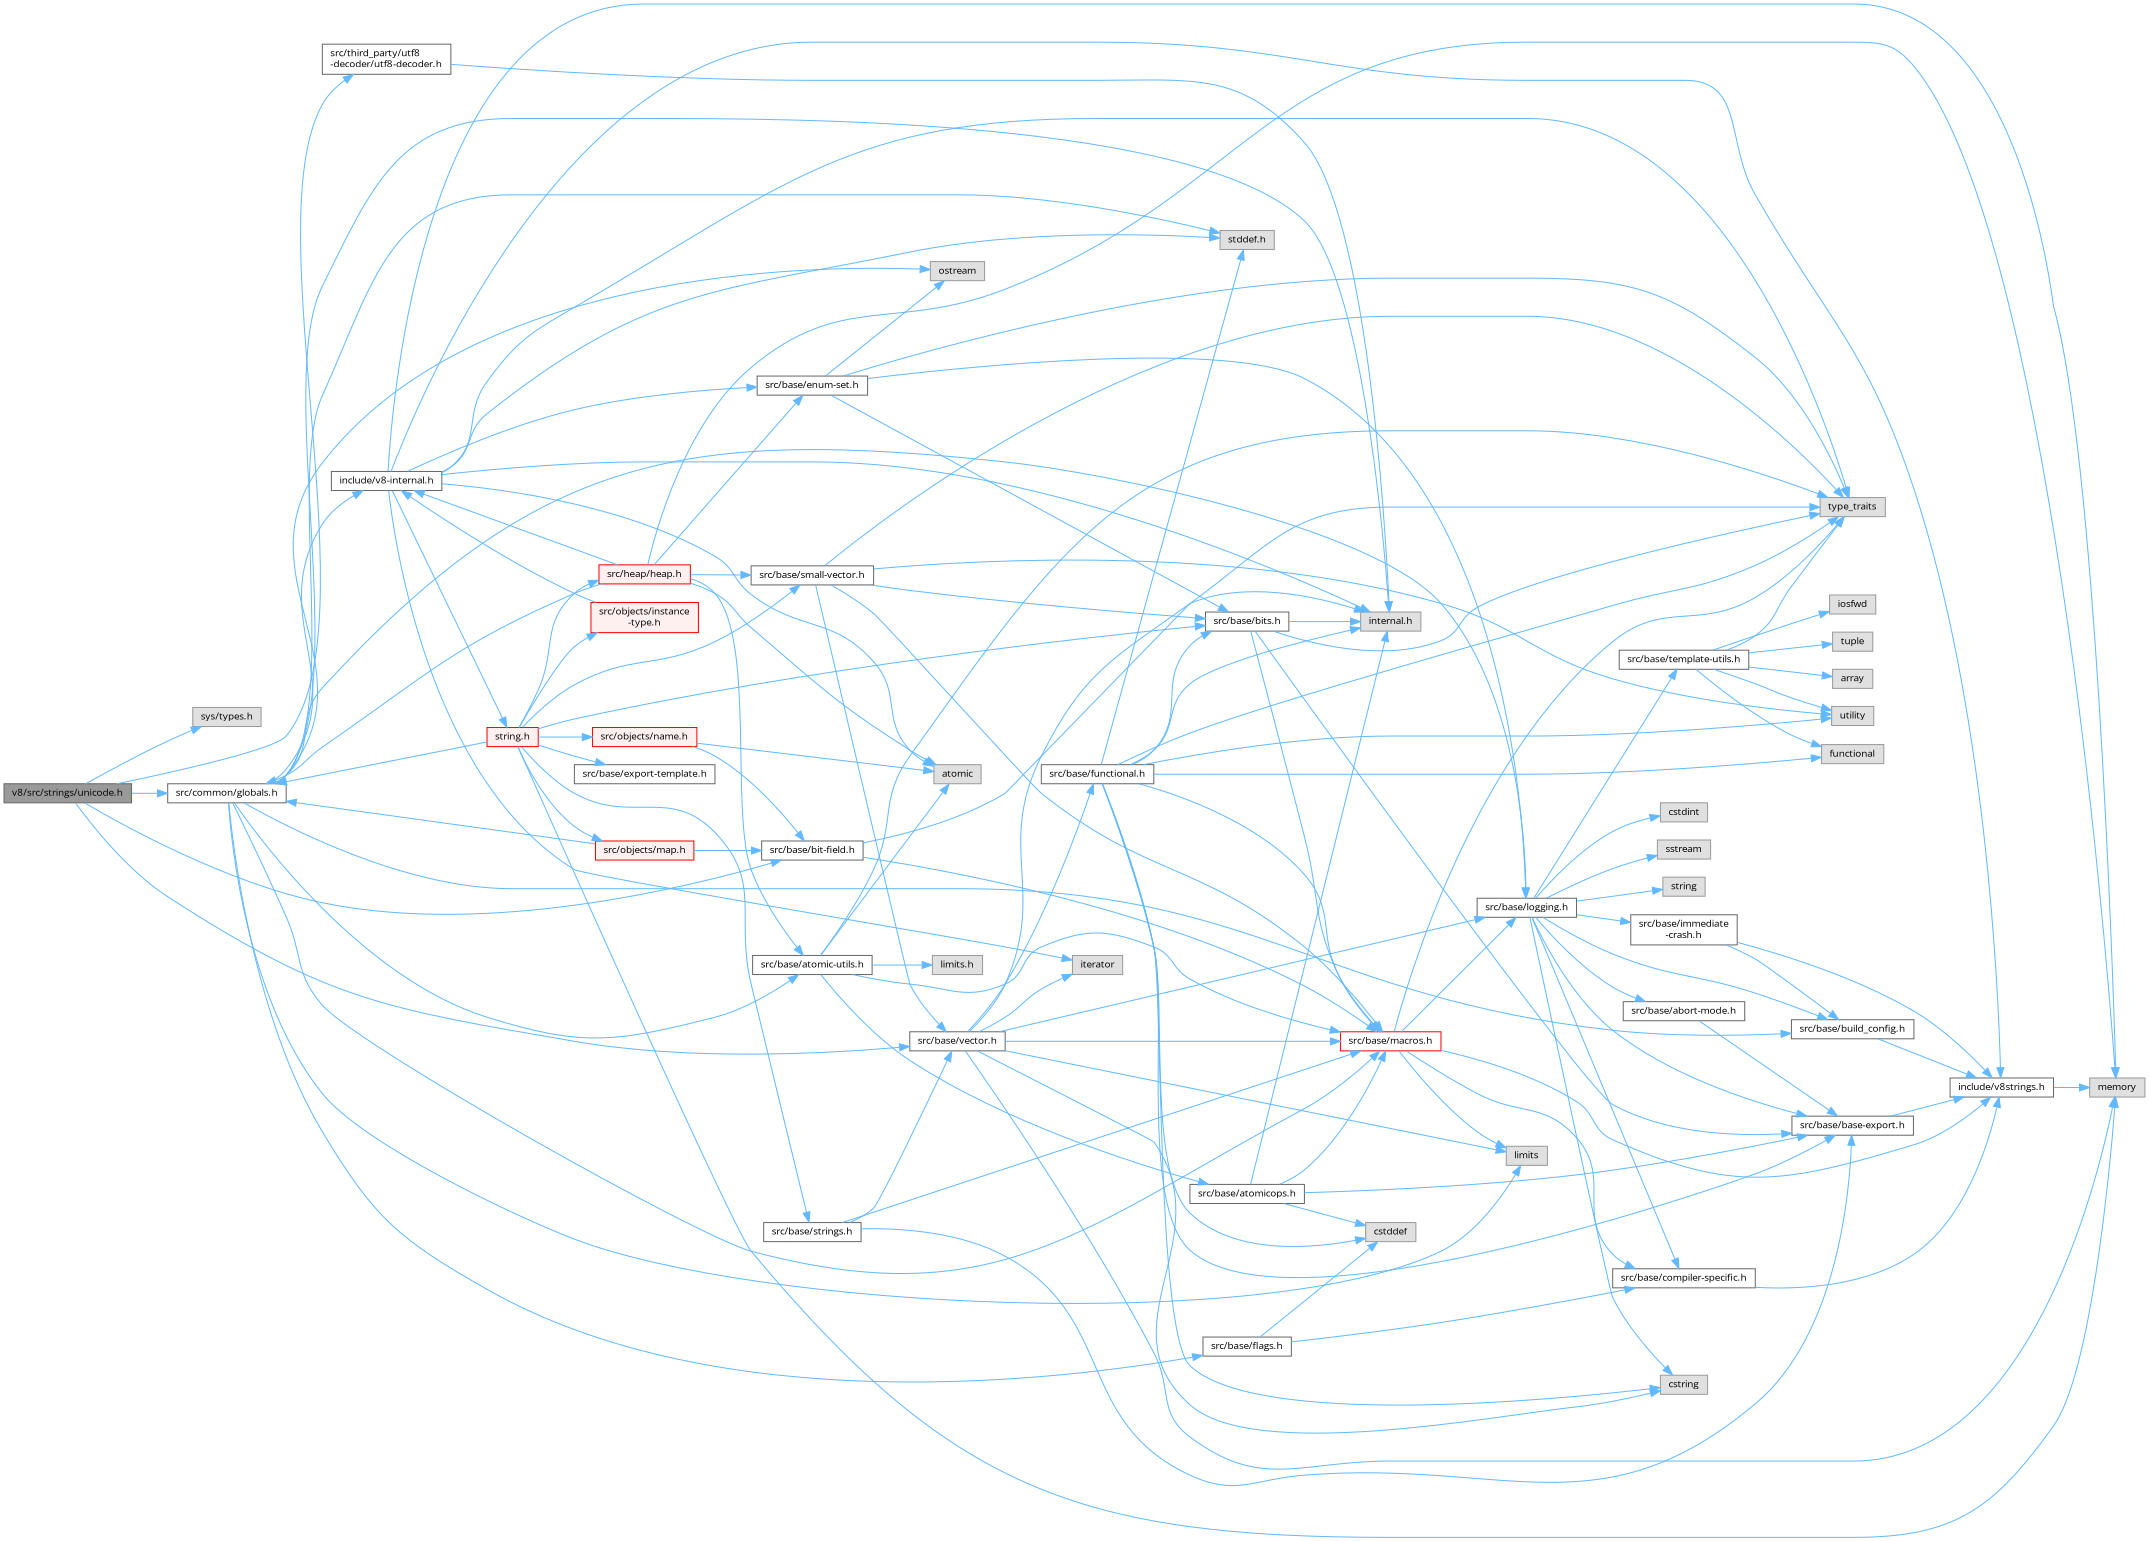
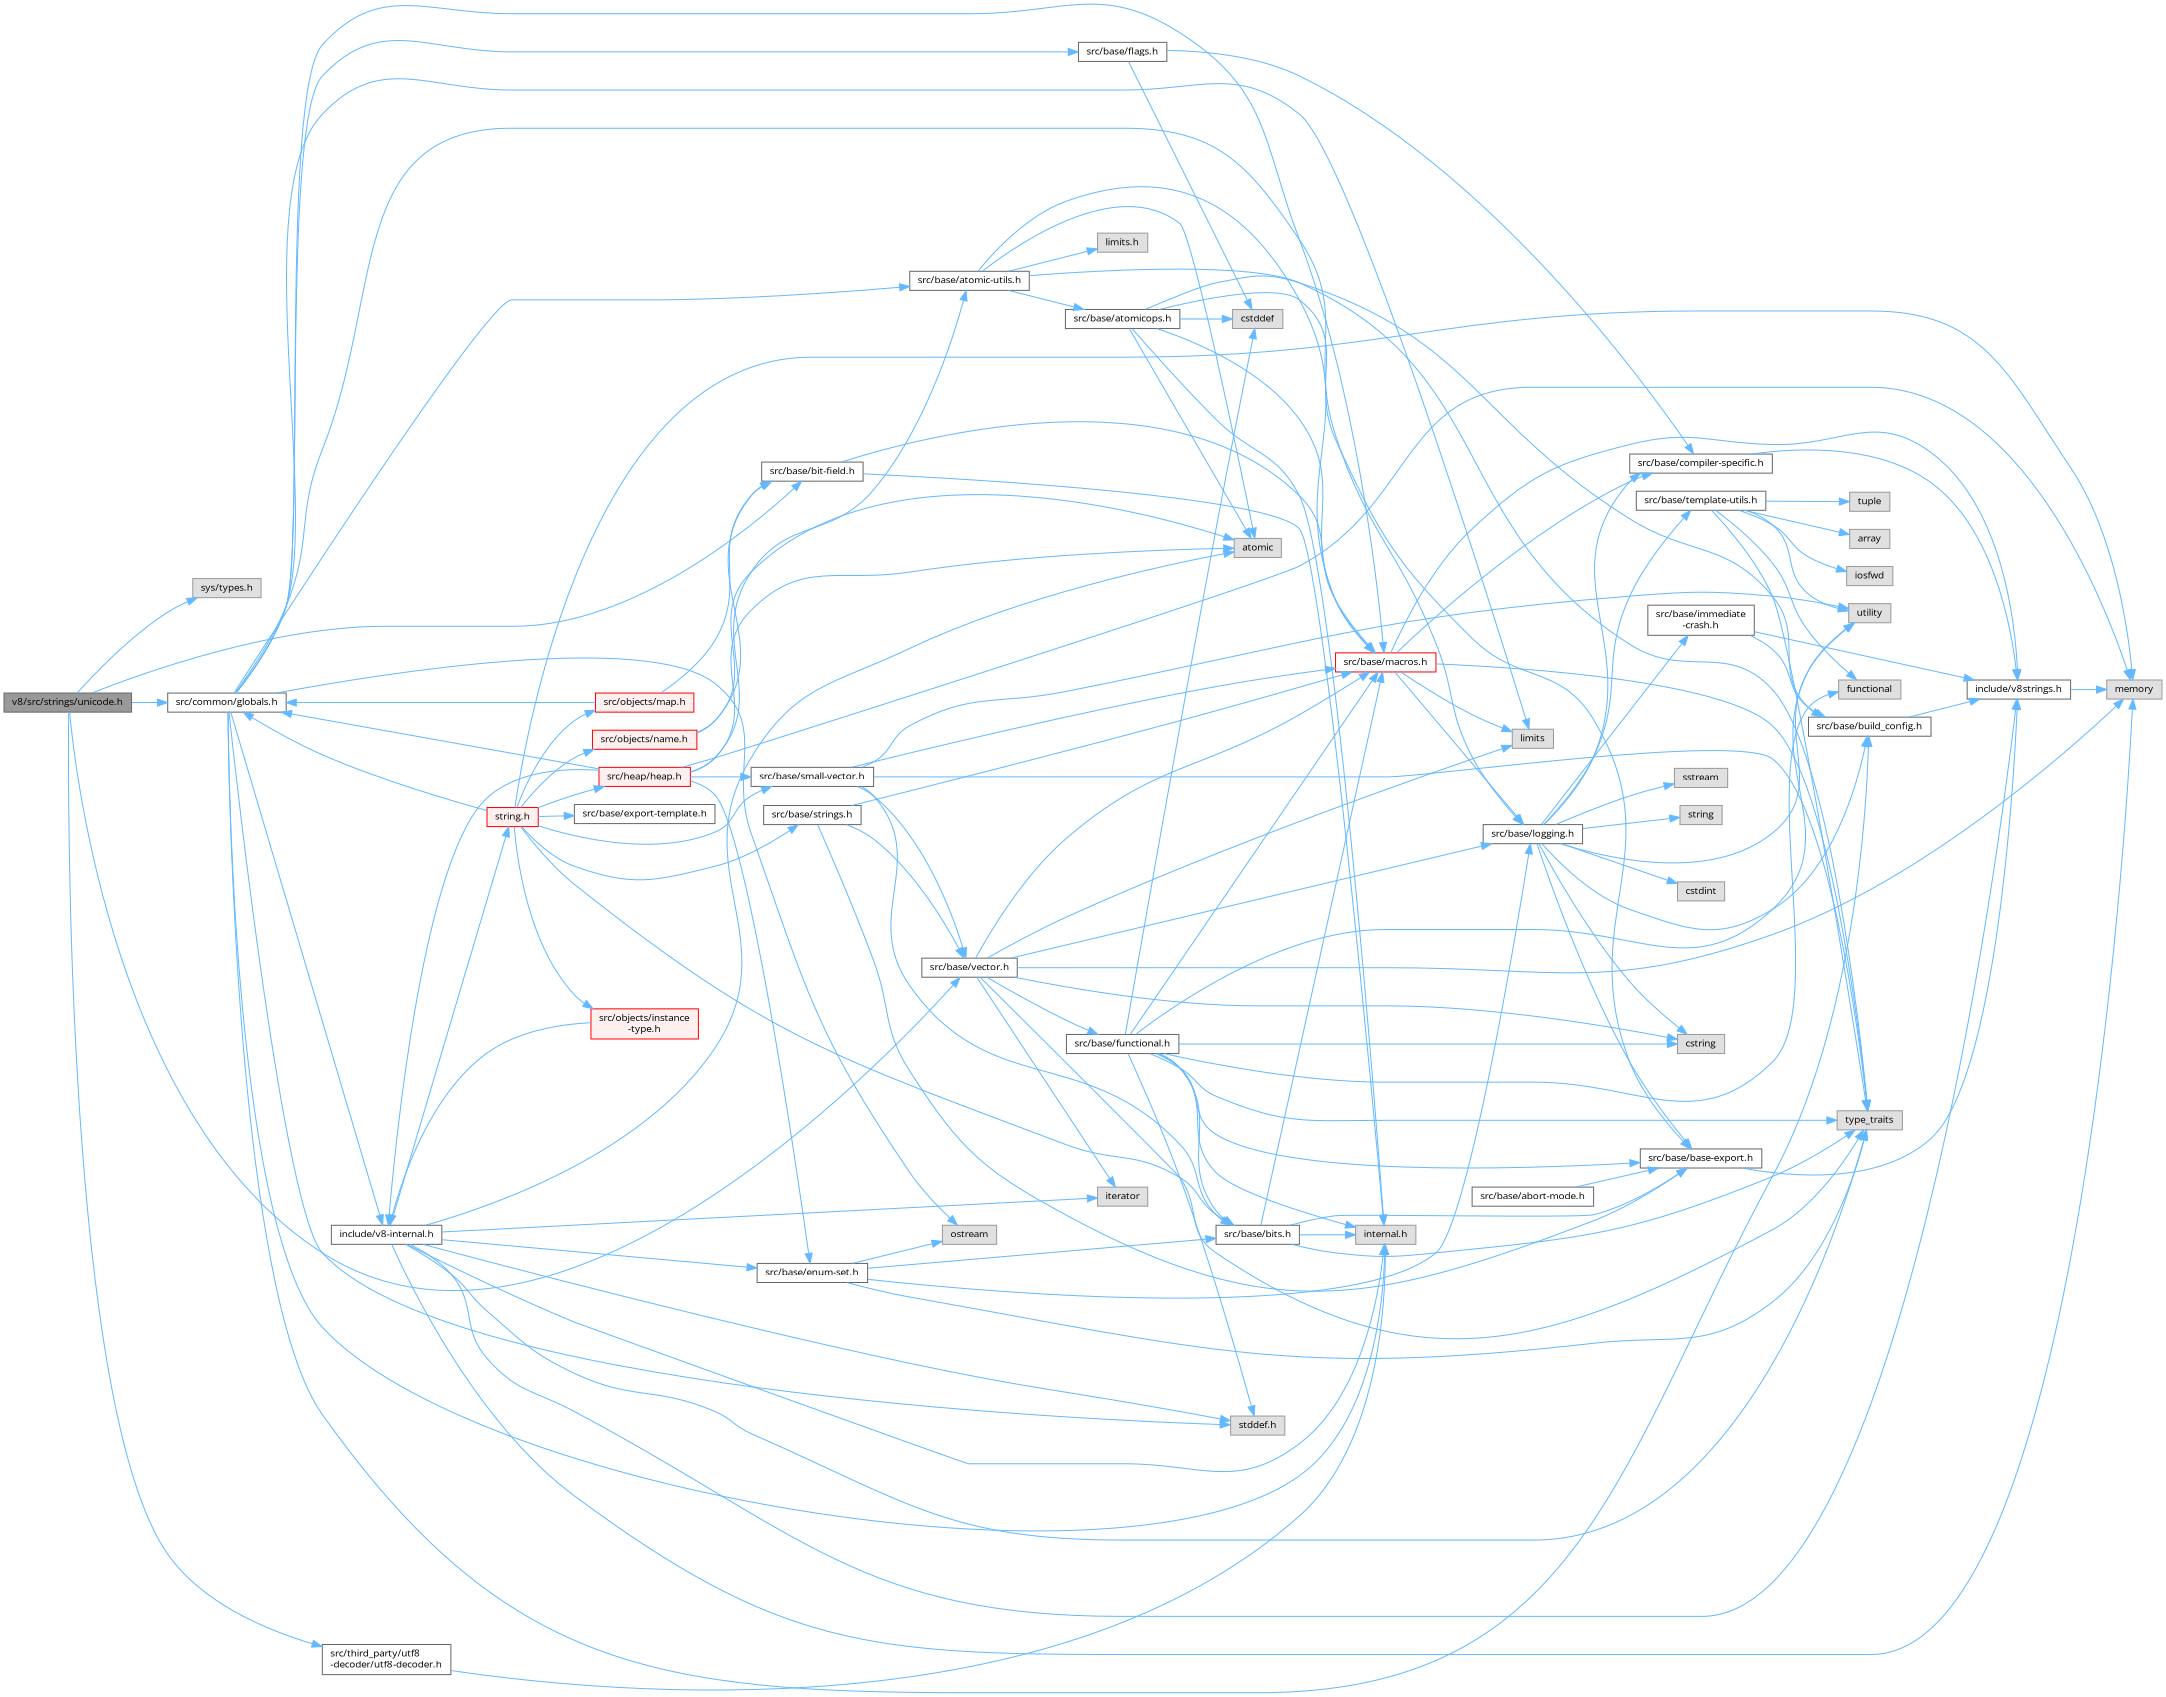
edge "src/base/atomicops.h" -> "atomic": added
edge "src/base/atomicops.h" -> "src/base/build_config.h": added
edge "src/base/logging.h" -> "src/base/abort-mode.h": now "src/base/logging.h" -> "utility"
